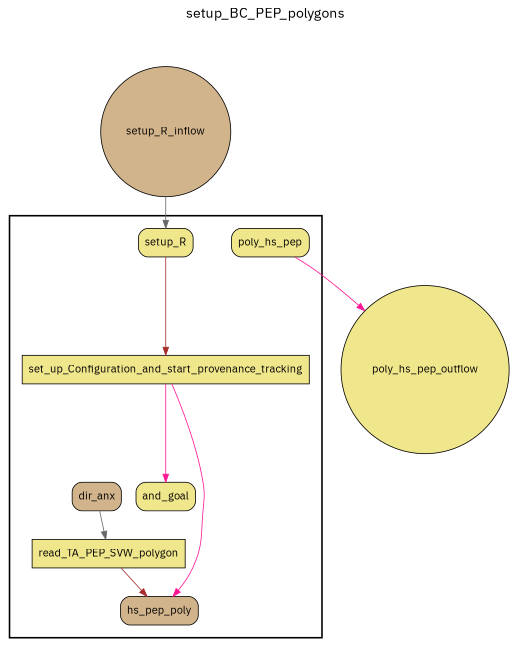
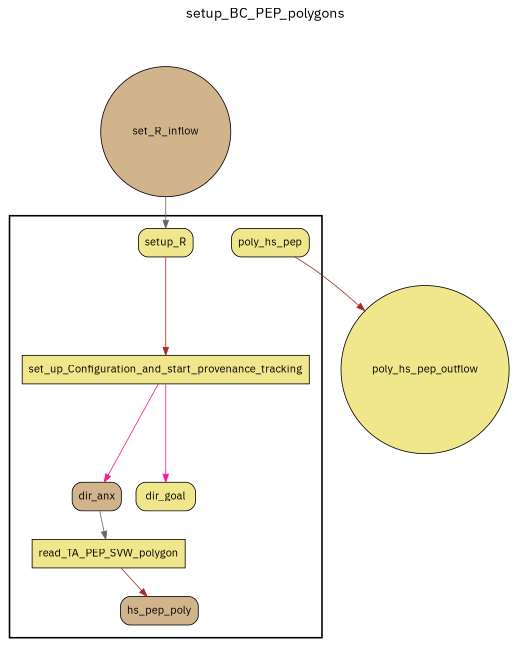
node "setup_R_inflow": label "setup_R_inflow" -> "set_R_inflow"
edge "poly_hs_pep" -> "poly_hs_pep_outflow": color deeppink -> brown
edge "set_up_Configuration_and_start_provenance_tracking" -> "hs_pep_poly": now "set_up_Configuration_and_start_provenance_tracking" -> "dir_anx"
node "and_goal": label "and_goal" -> "dir_goal"
